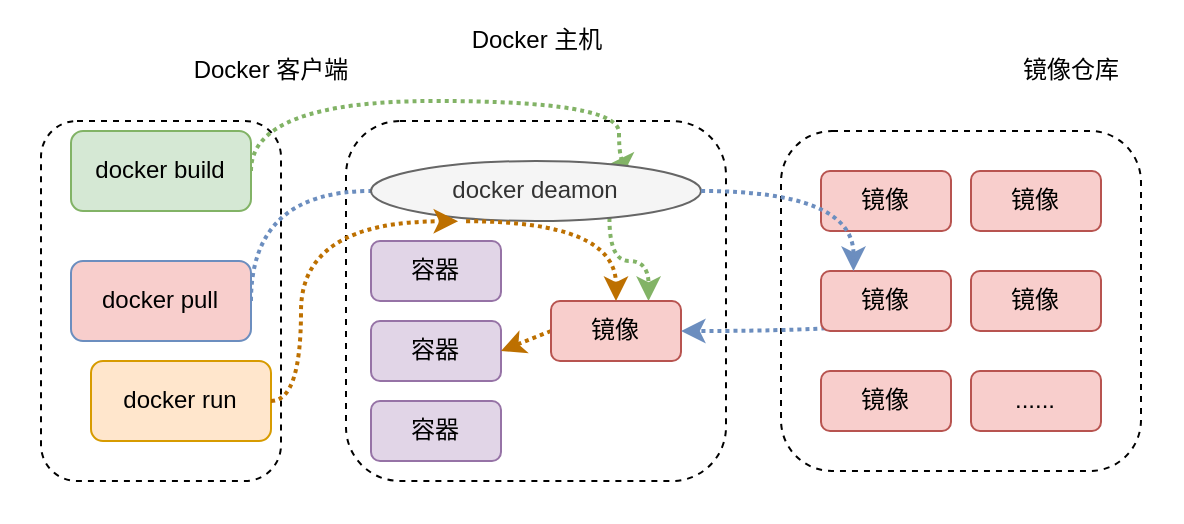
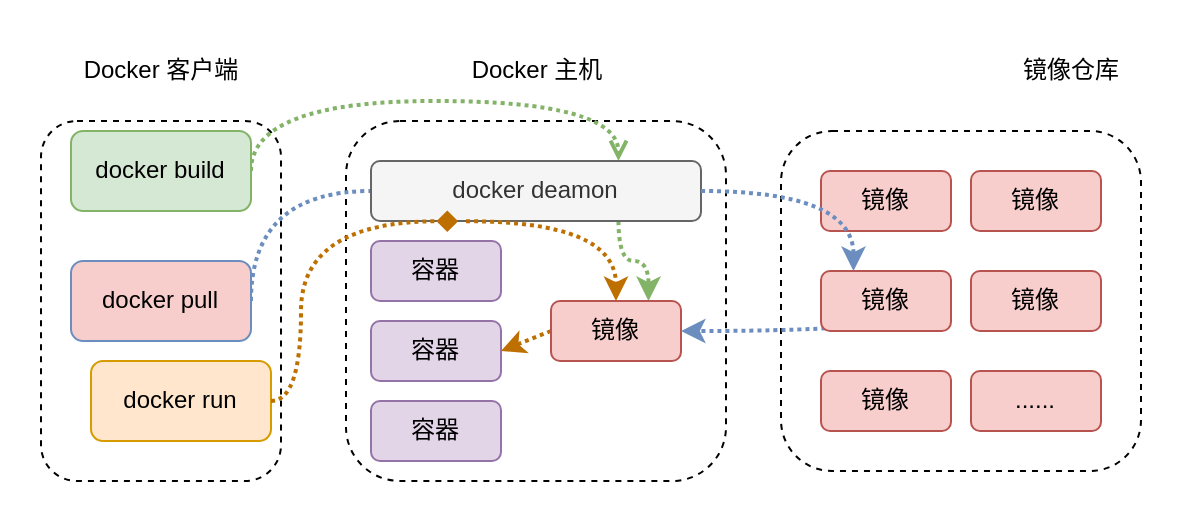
node "Docker 主机": moved (536, 41) -> (536, 71)
node "Docker 客户端": moved (271, 71) -> (161, 71)
edge "docker build" -> "docker deamon": arrowhead classic -> open
node "docker deamon": shape ellipse -> rounded rectangle
edge "docker run" -> "docker deamon": arrowhead classic -> diamond
